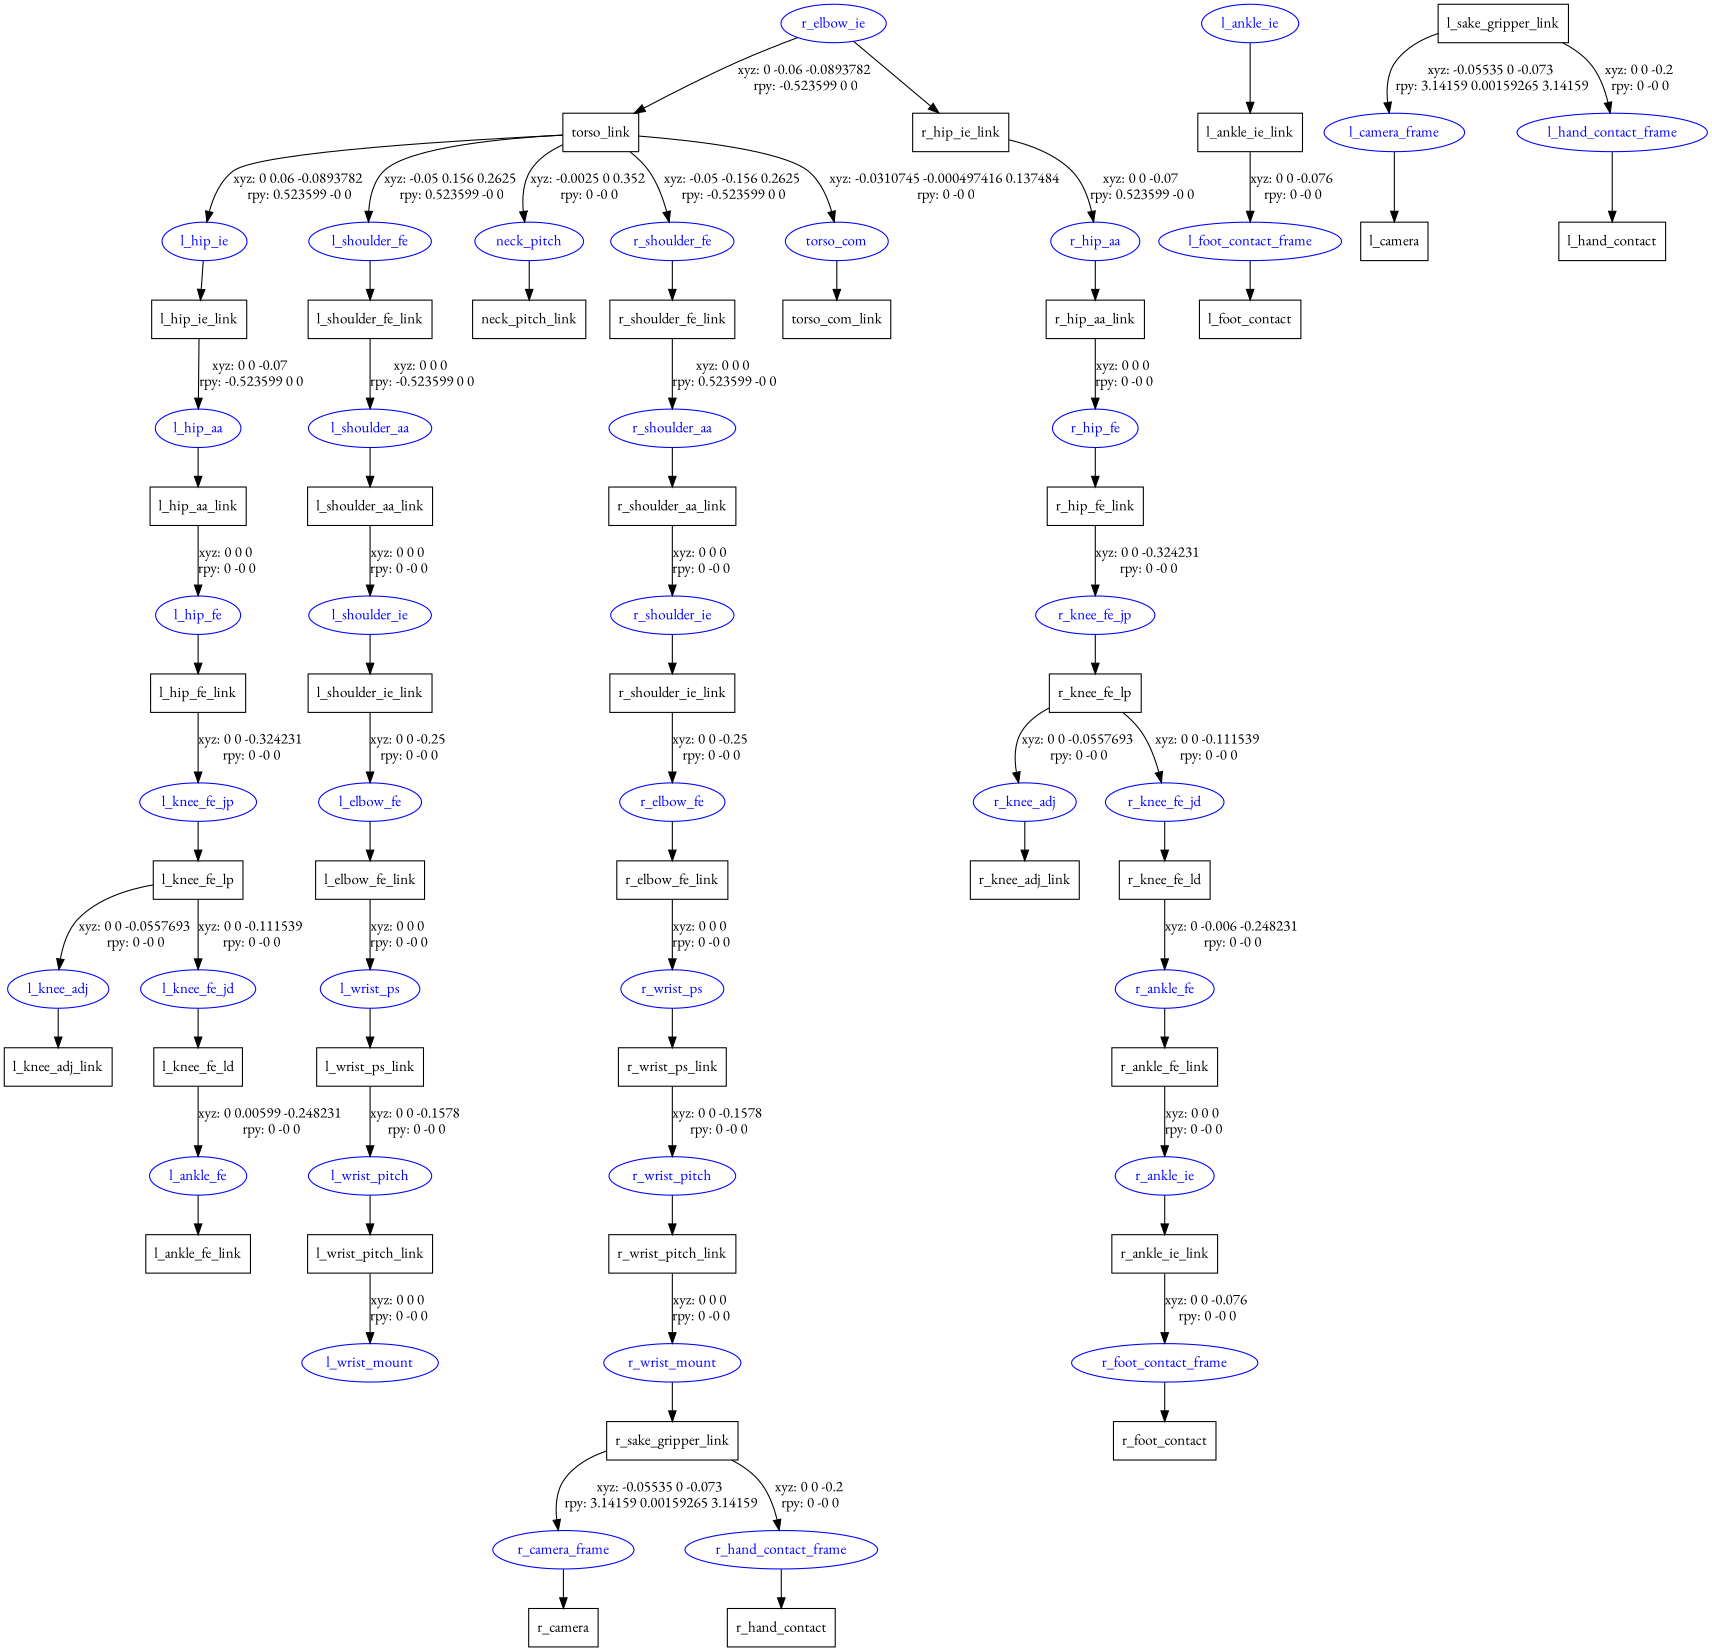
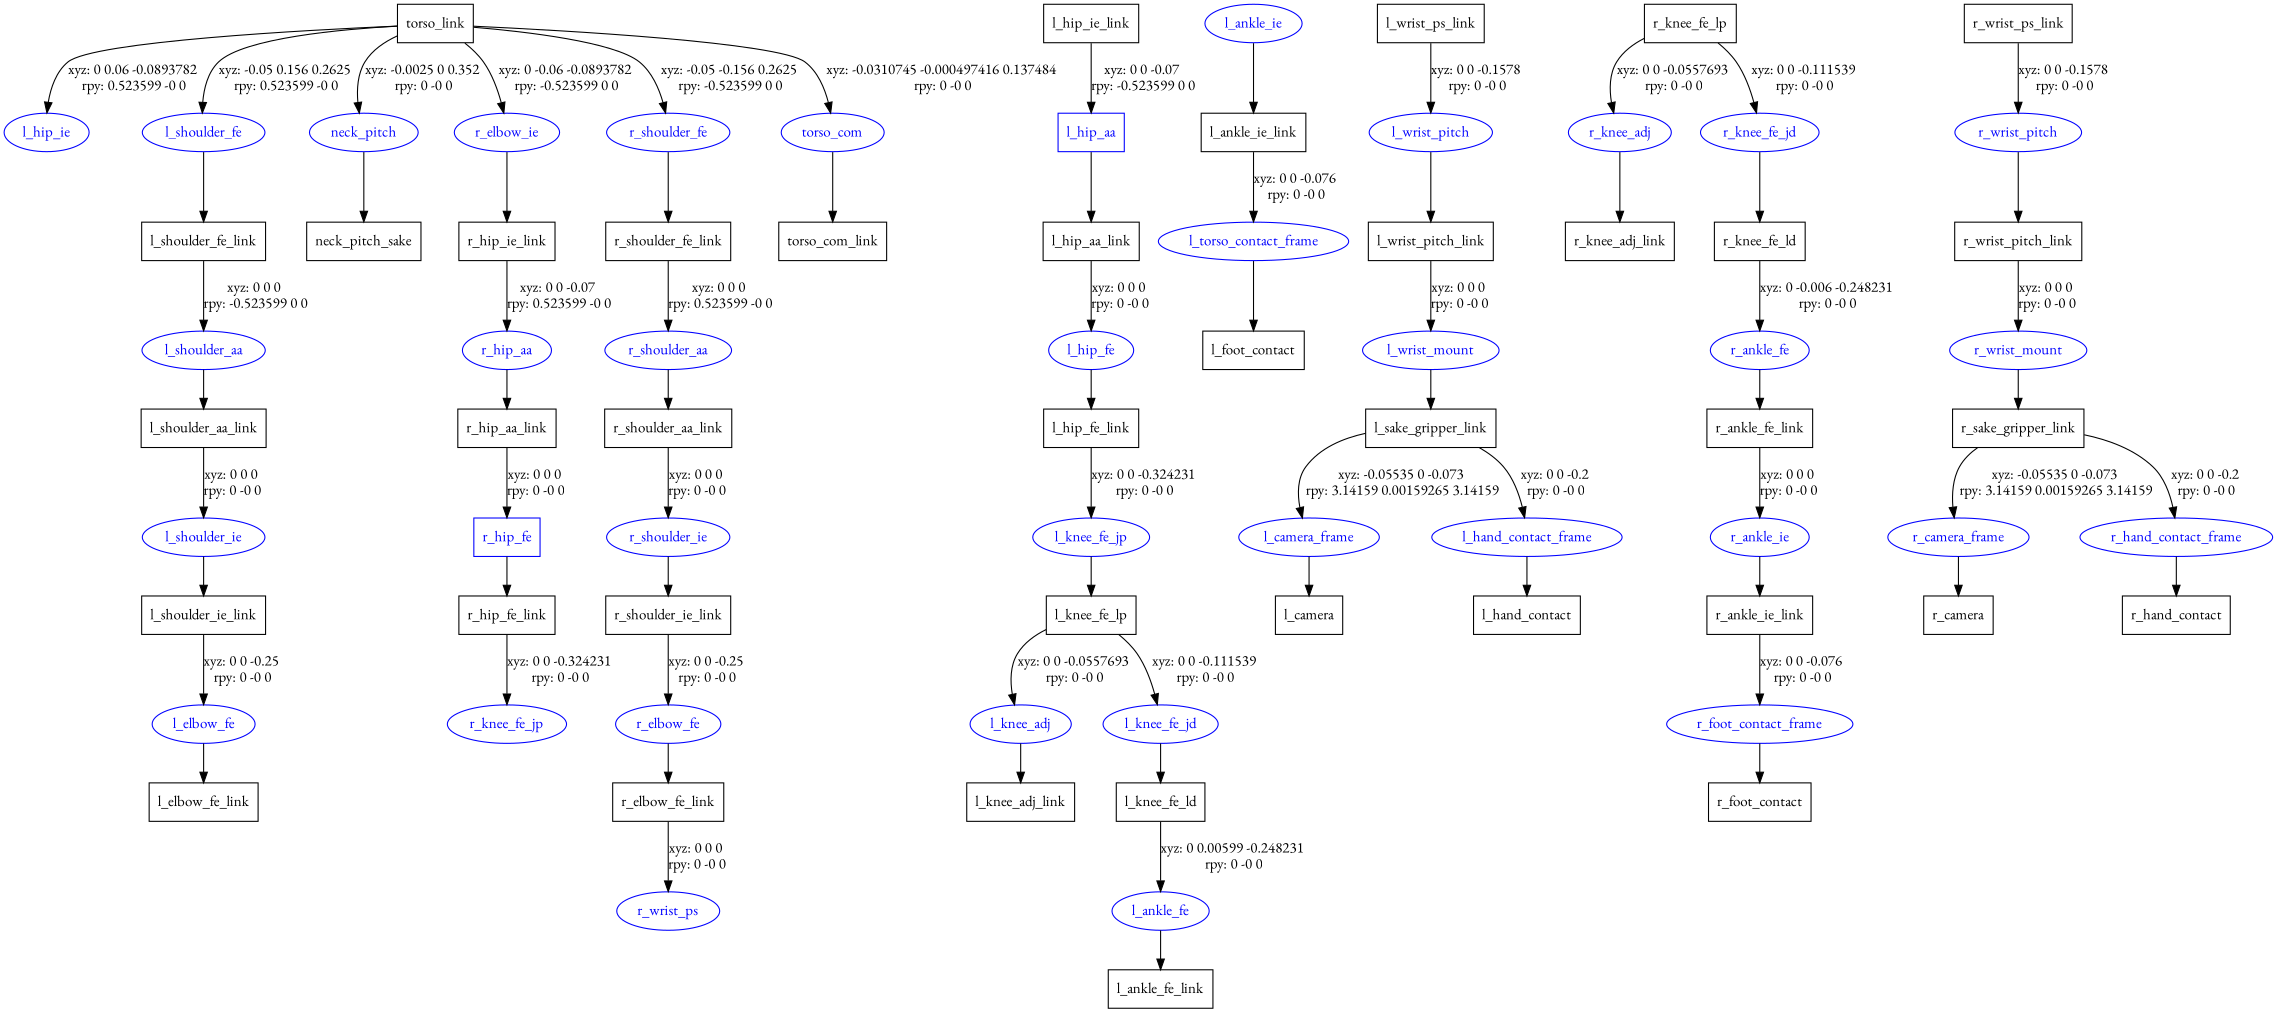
edge "r_elbow_ie" -> "torso_link": reversed
node "l_foot_contact_frame": label "l_foot_contact_frame" -> "l_torso_contact_frame"
edge "l_hip_ie" -> "l_hip_ie_link": removed
node "neck_pitch_link": label "neck_pitch_link" -> "neck_pitch_sake"
edge "l_wrist_mount" -> "l_sake_gripper_link": added
node "l_hip_aa": shape ellipse -> box
node "r_hip_fe": shape ellipse -> box
edge "r_knee_fe_jp" -> "r_knee_fe_lp": removed
node "l_wrist_ps": removed
edge "r_wrist_ps" -> "r_wrist_ps_link": removed
